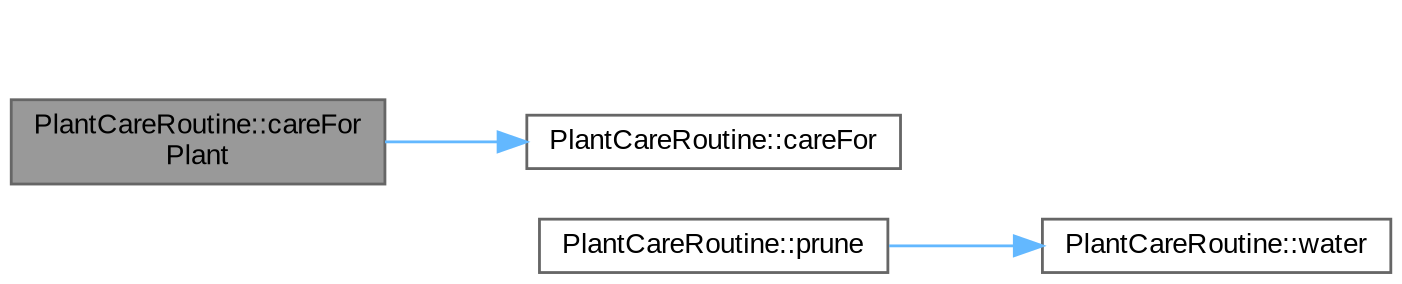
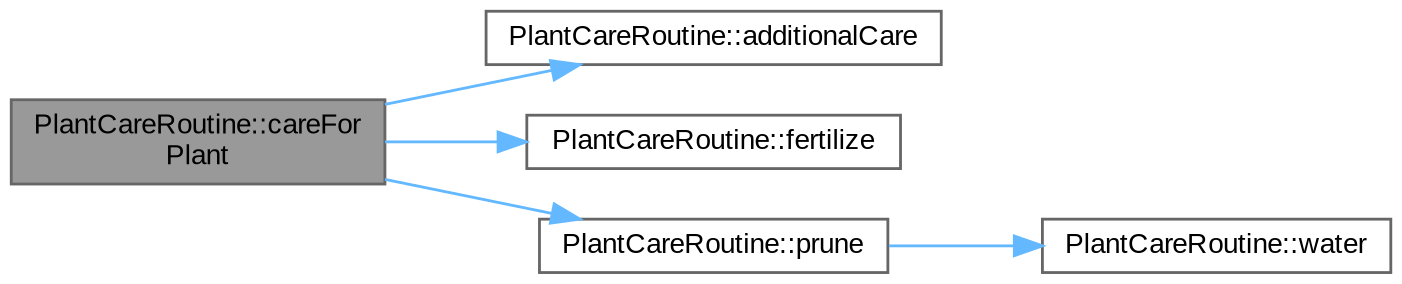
node "PlantCareRoutine::additionalCare": added
node "PlantCareRoutine::careFor": label "PlantCareRoutine::careFor" -> "PlantCareRoutine::fertilize"
edge "PlantCareRoutine::careFor Plant" -> "PlantCareRoutine::prune": added
